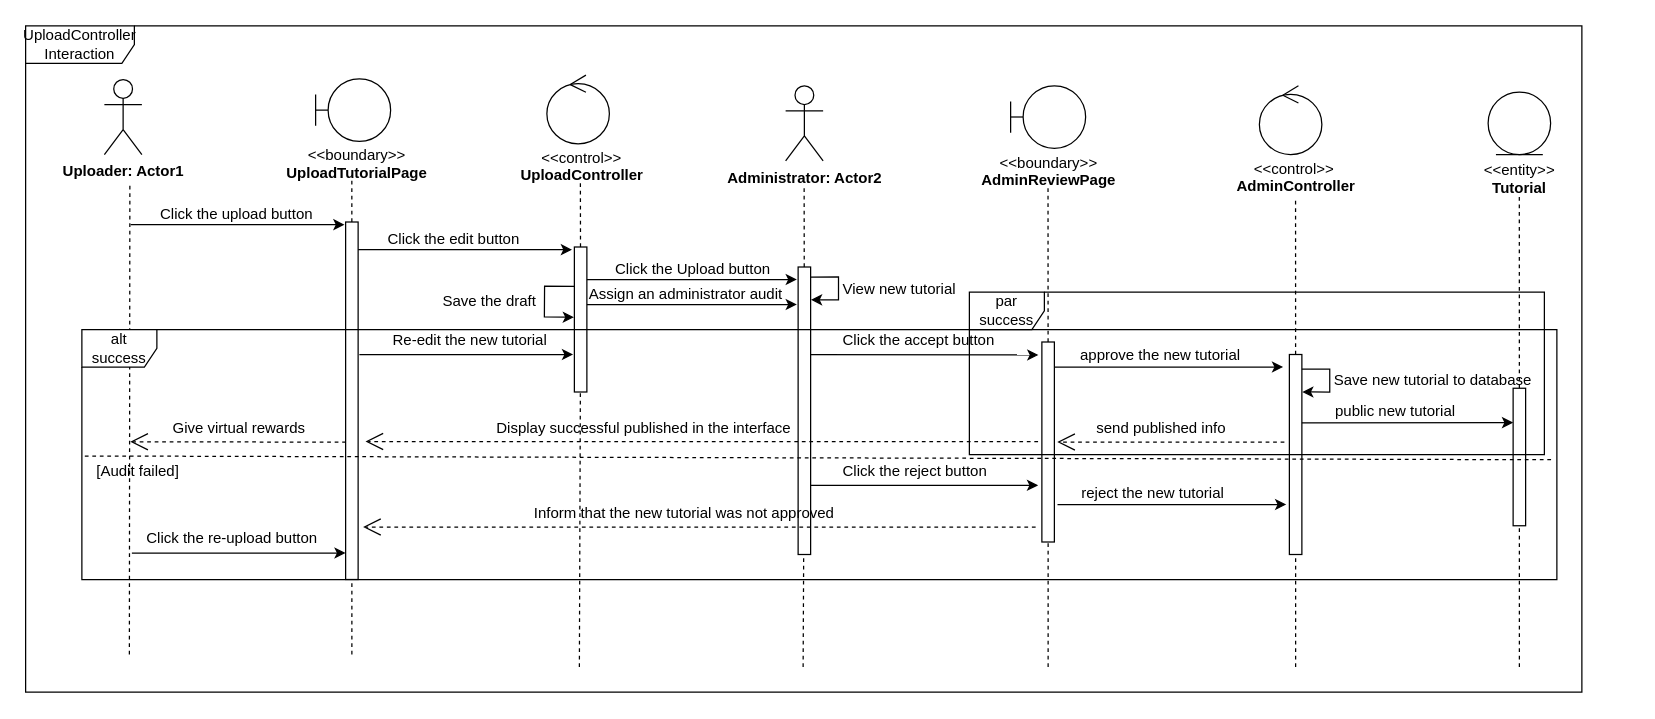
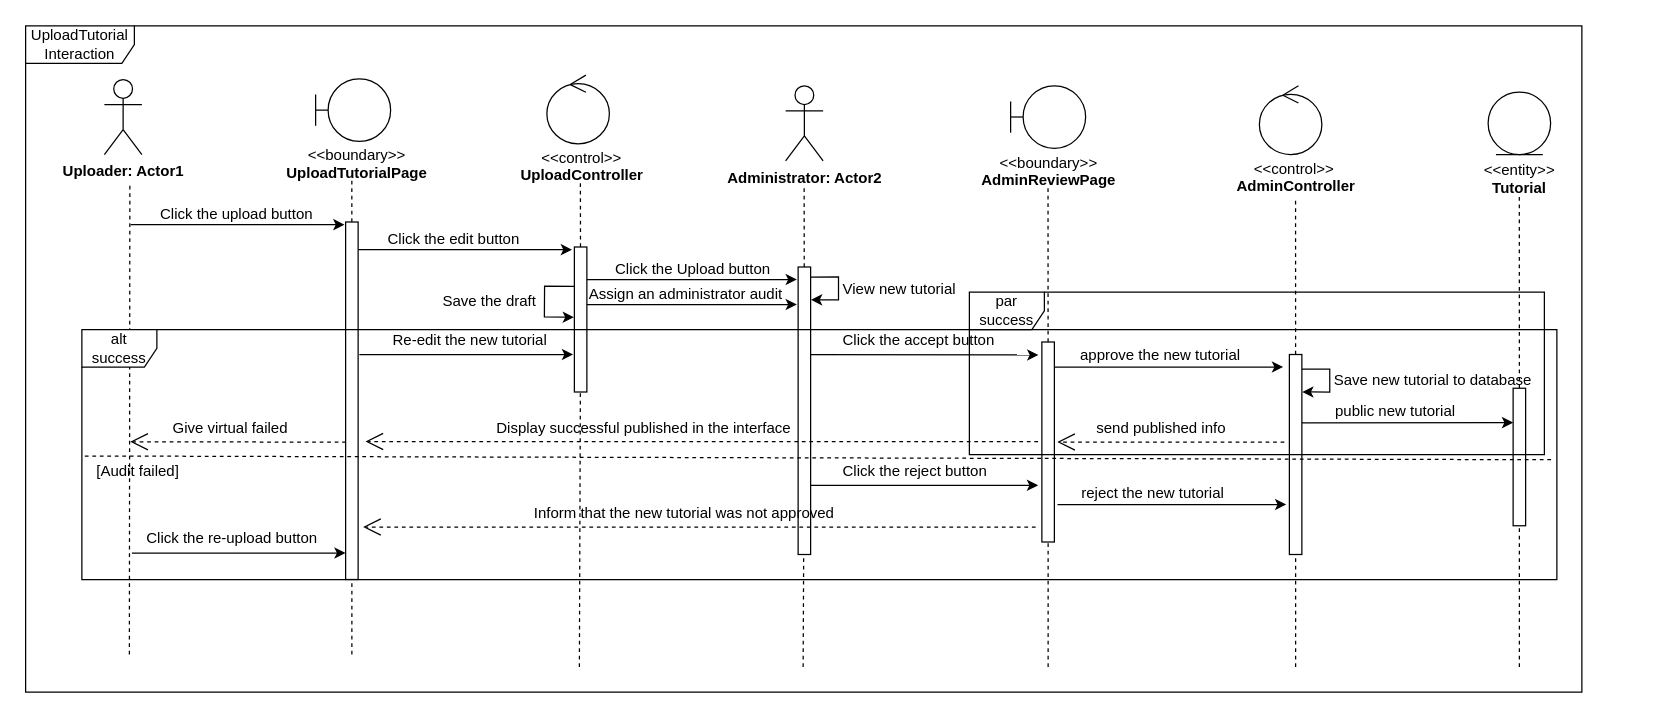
node "UploadController Interaction": label "UploadController Interaction" -> "UploadTutorial Interaction"
node "Give virtual rewards": label "Give virtual rewards" -> "Give virtual failed"
